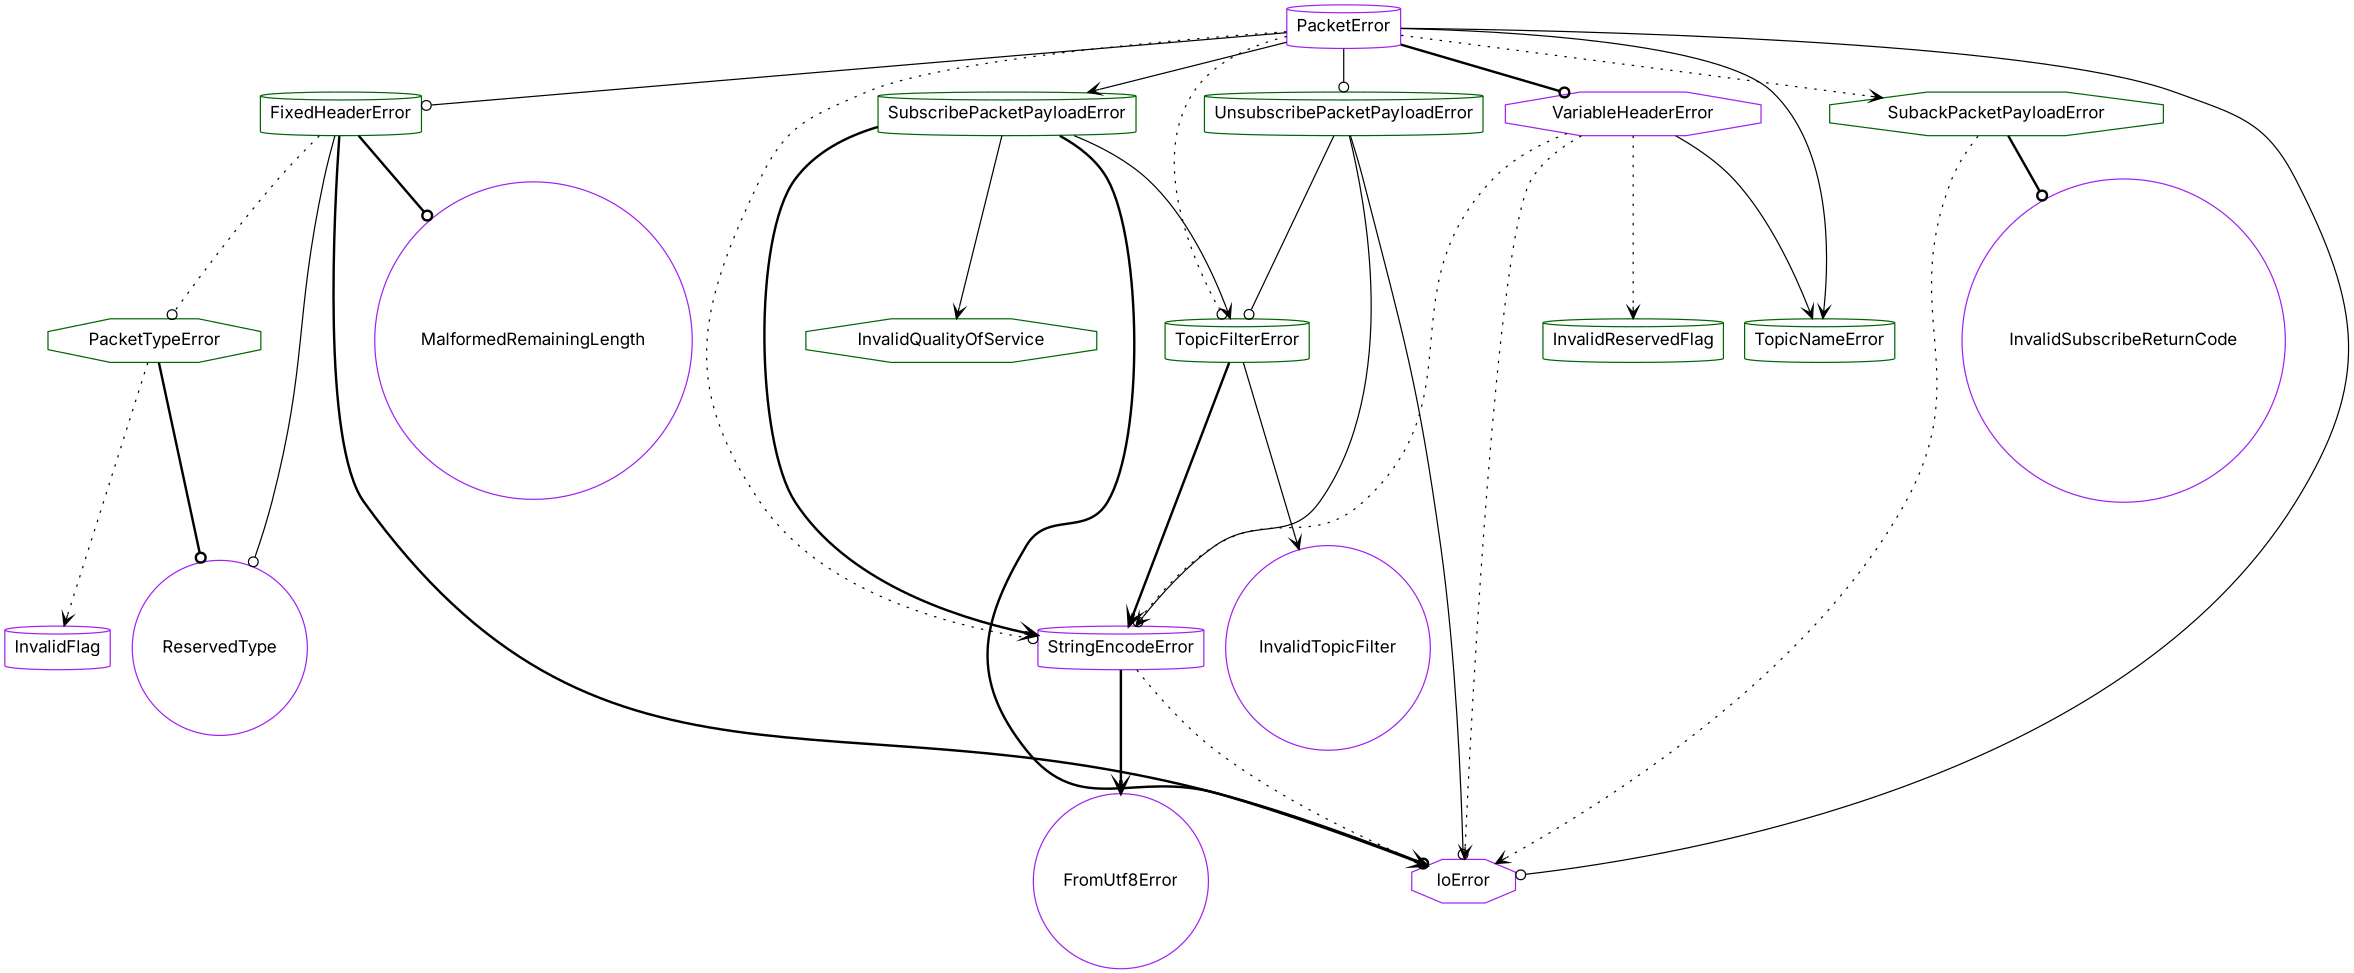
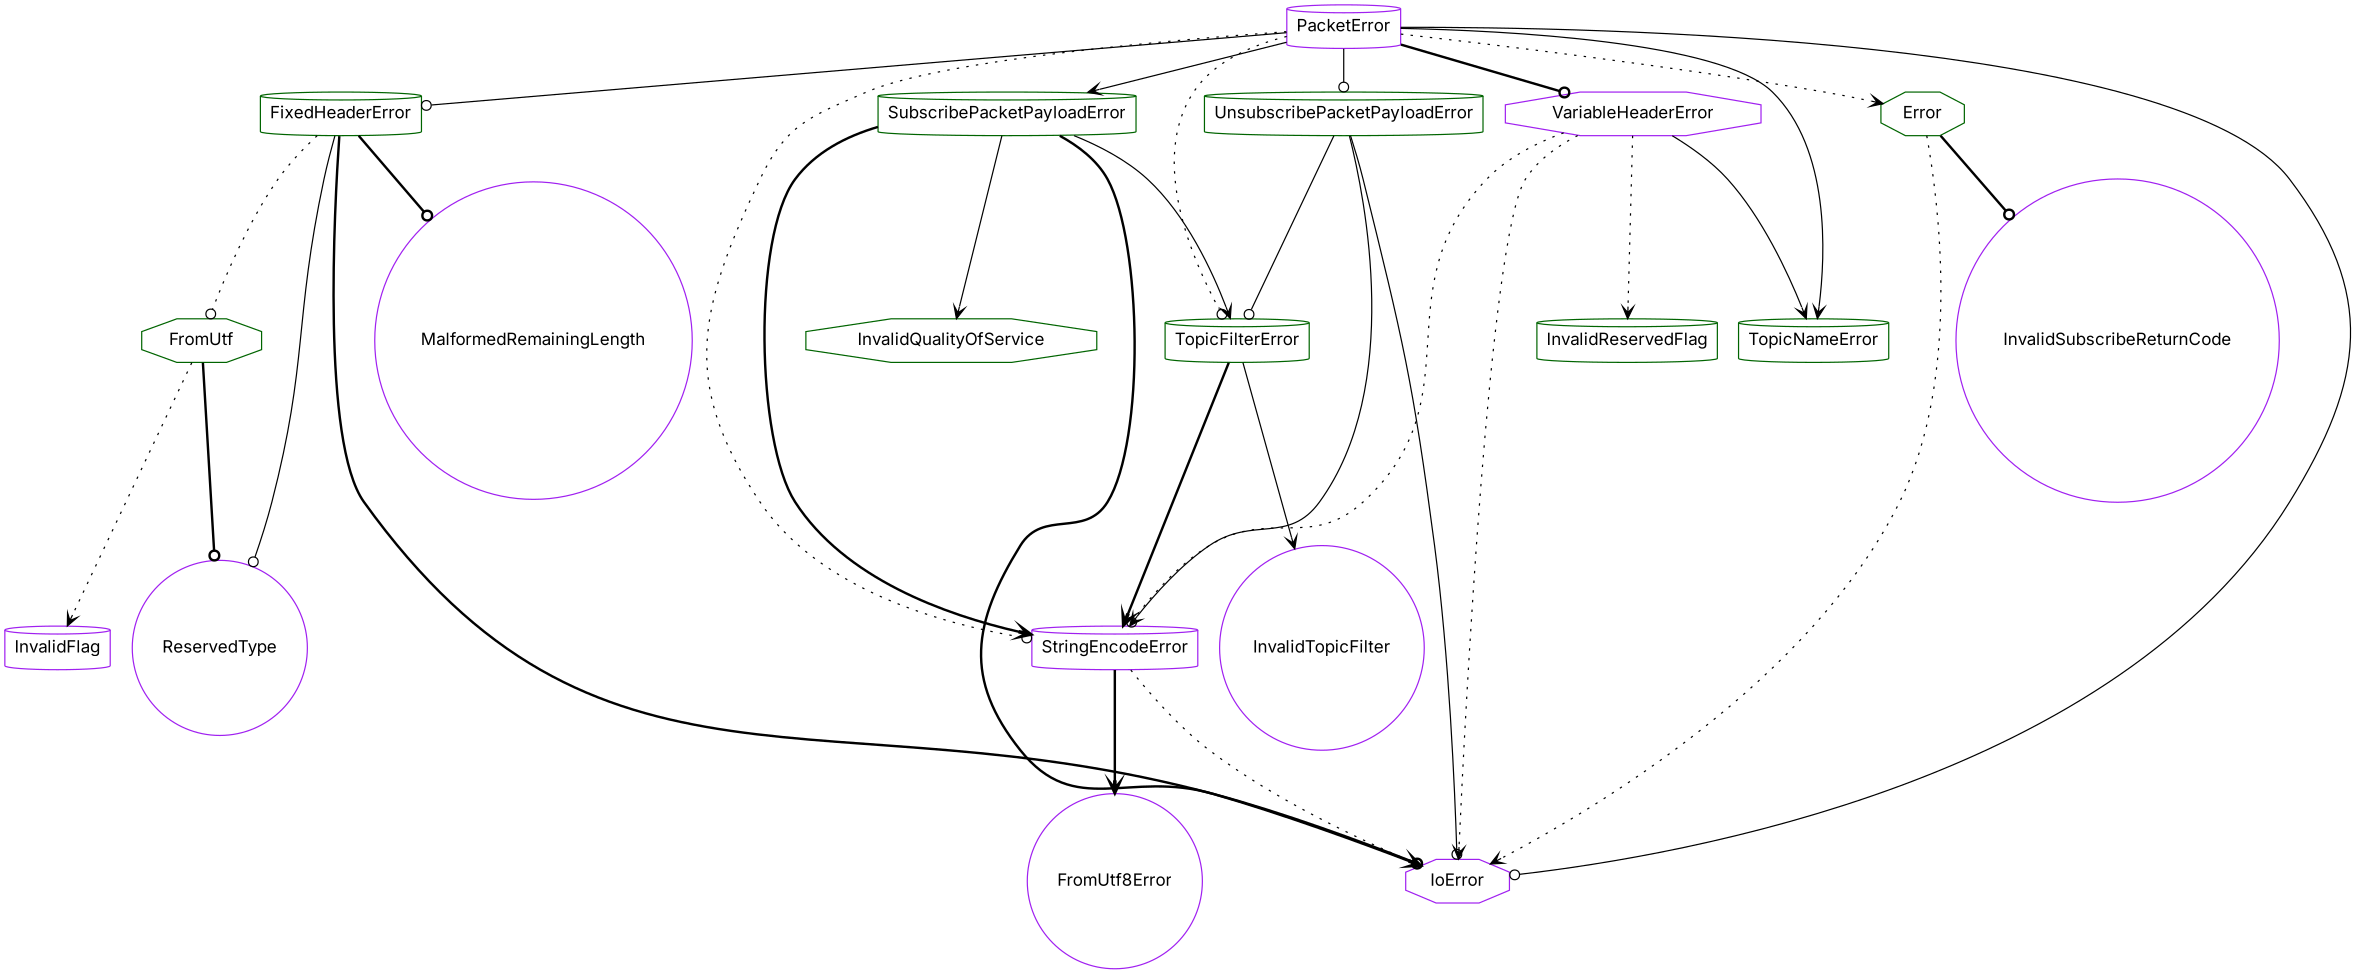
node "SubackPacketPayloadError": label "SubackPacketPayloadError" -> "Error"
node "PacketTypeError": label "PacketTypeError" -> "FromUtf"
